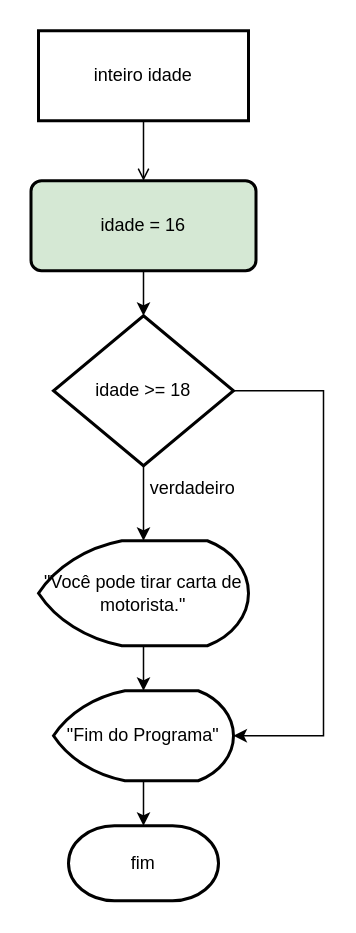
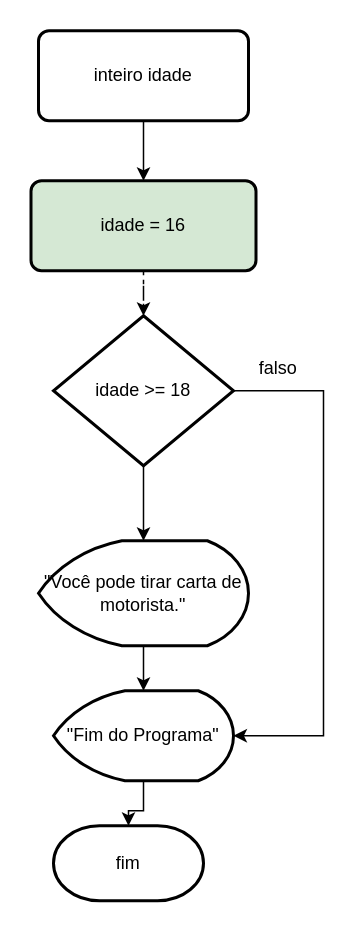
node "inteiro idade": shape rectangle -> rounded rectangle
edge "inteiro idade" -> "idade = 16": arrowhead open -> classic
edge "idade = 16" -> "idade >= 18": style solid -> dashed
node "falso": added
node "verdadeiro": removed
node "fim": moved (143, 863) -> (128, 863)
